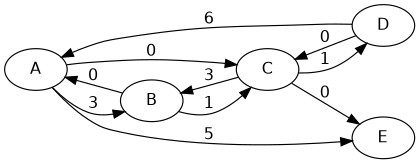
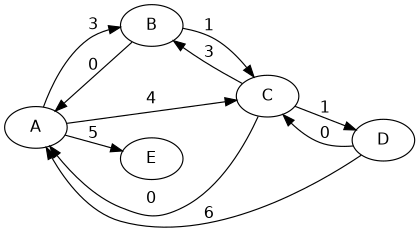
edge "A" -> "C": label "0" -> "4"
edge "C" -> "E": now "C" -> "A"
